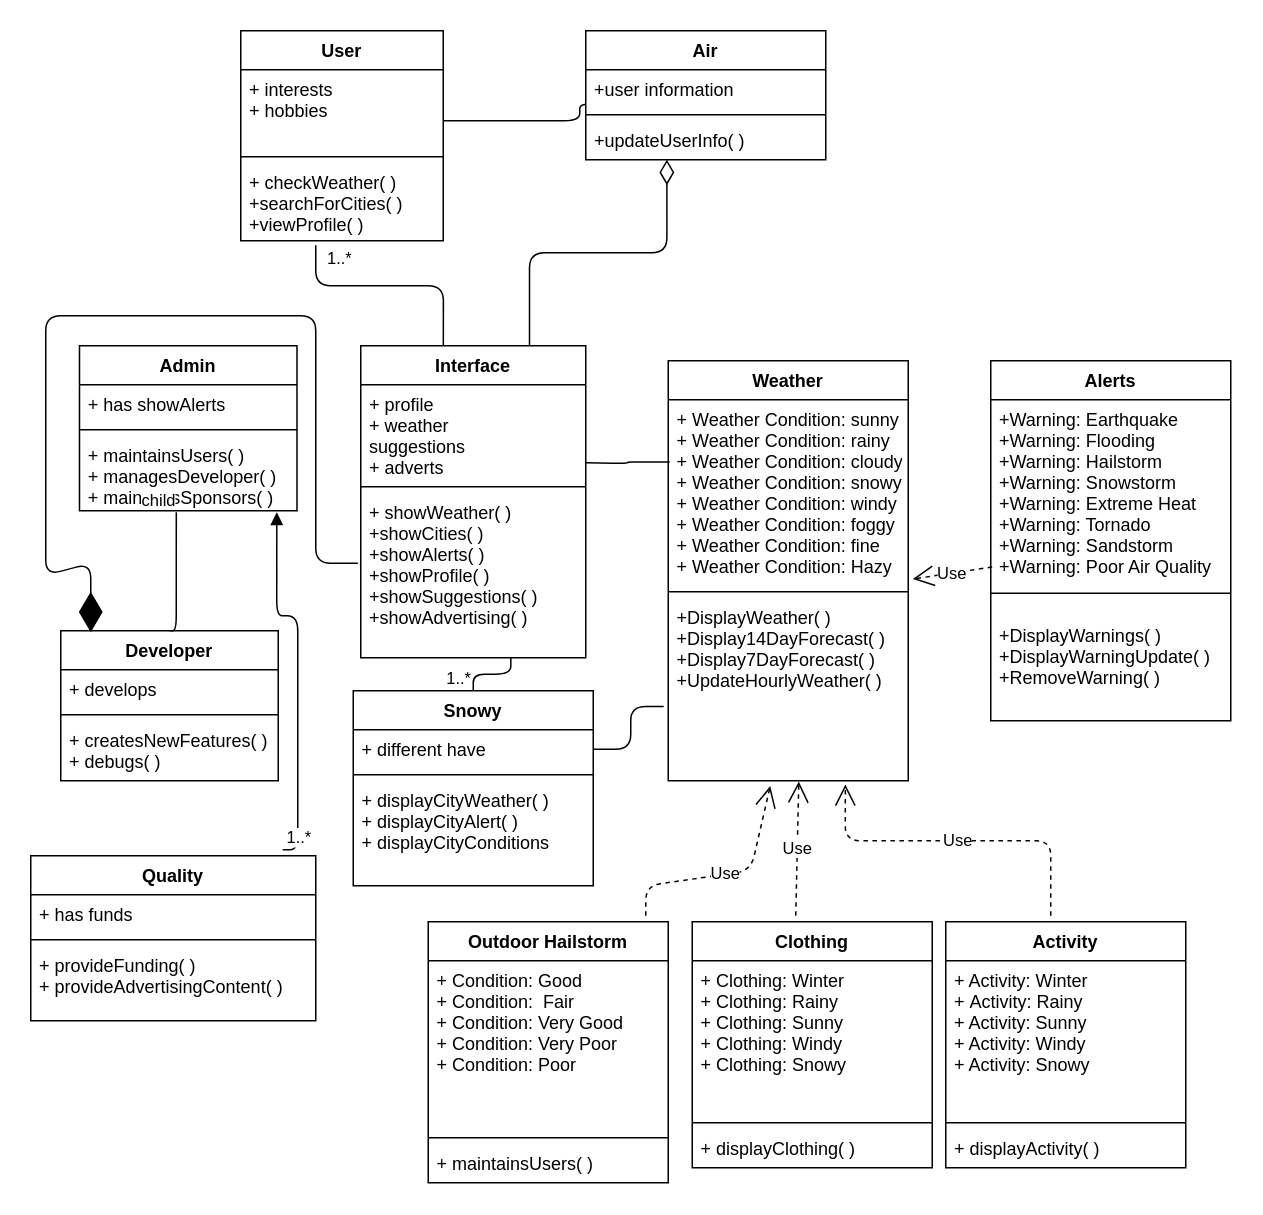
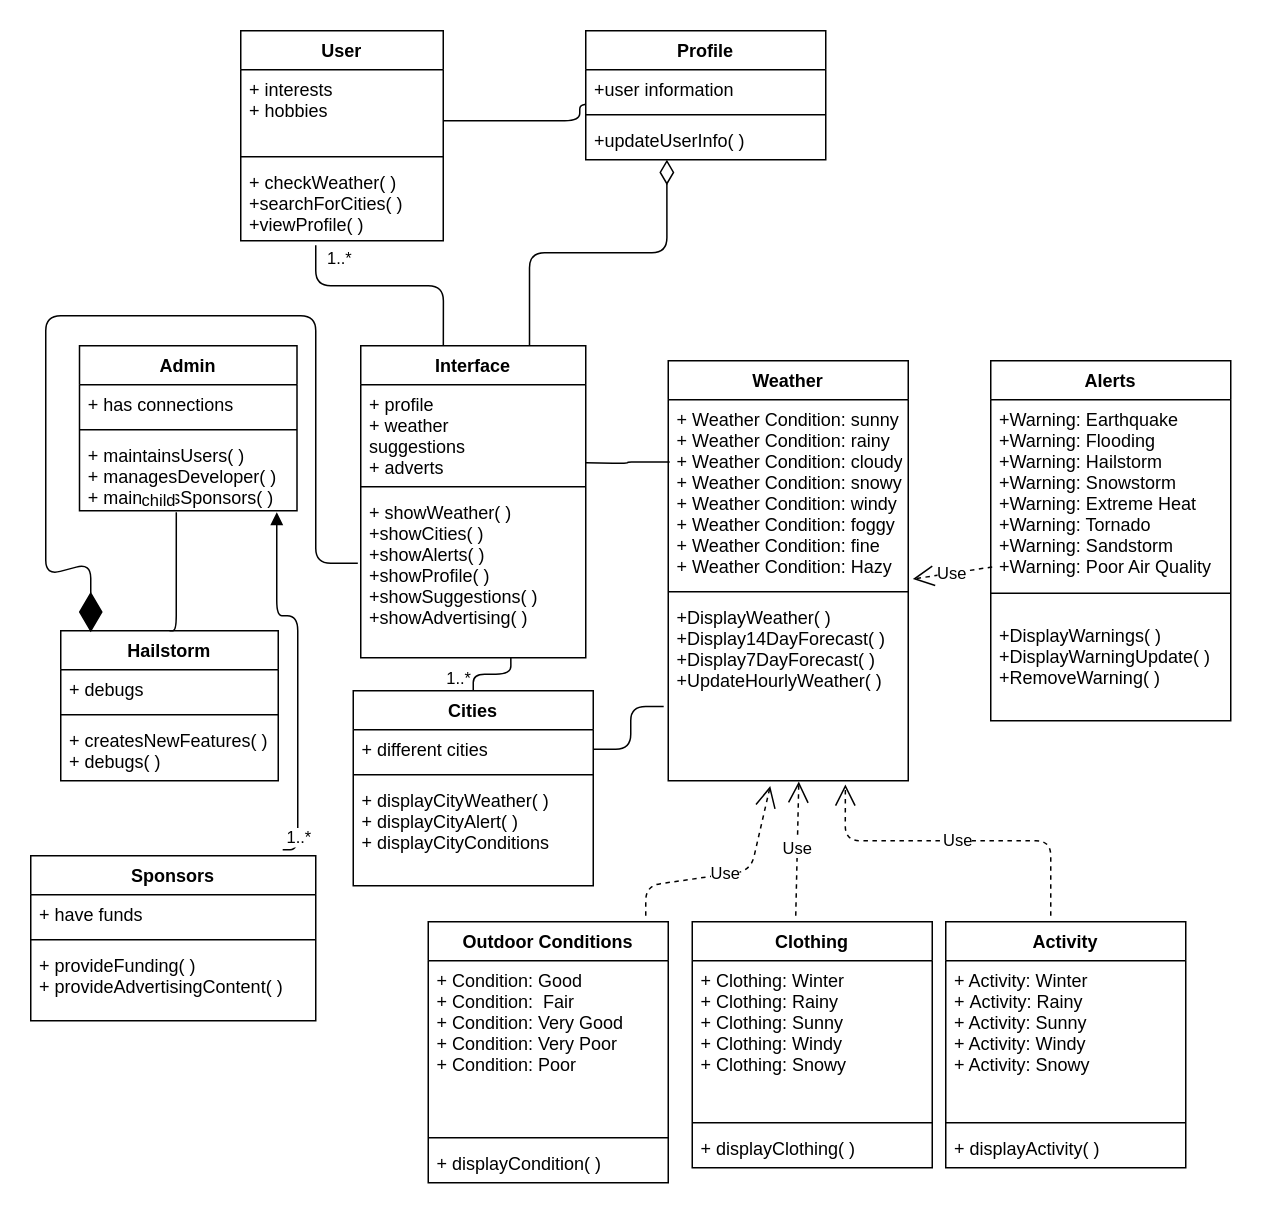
node "Air": label "Air" -> "Profile"
node "+ has showAlerts": label "+ has showAlerts" -> "+ has connections"
node "Developer": label "Developer" -> "Hailstorm"
node "+ develops": label "+ develops" -> "+ debugs"
node "Snowy": label "Snowy" -> "Cities"
node "+ different have": label "+ different have" -> "+ different cities"
node "Quality": label "Quality" -> "Sponsors"
node "+ has funds": label "+ has funds" -> "+ have funds"
node "Outdoor Hailstorm": label "Outdoor Hailstorm" -> "Outdoor Conditions"
node "+ maintainsUsers( )": label "+ maintainsUsers( )" -> "+ displayCondition( )"
